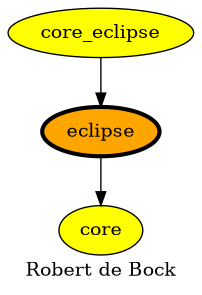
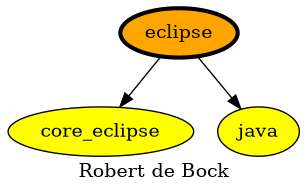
edge "core_eclipse" -> "eclipse": reversed
node "core": label "core" -> "java"
